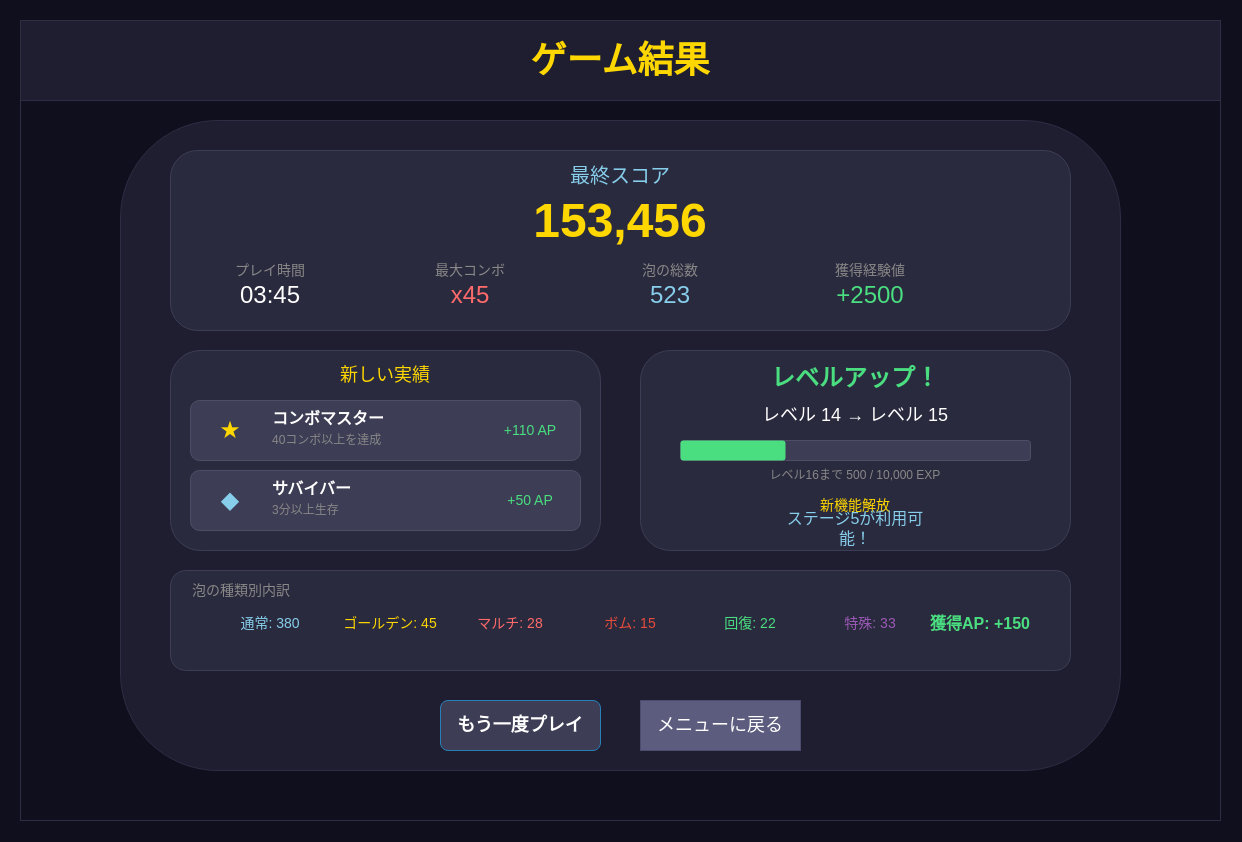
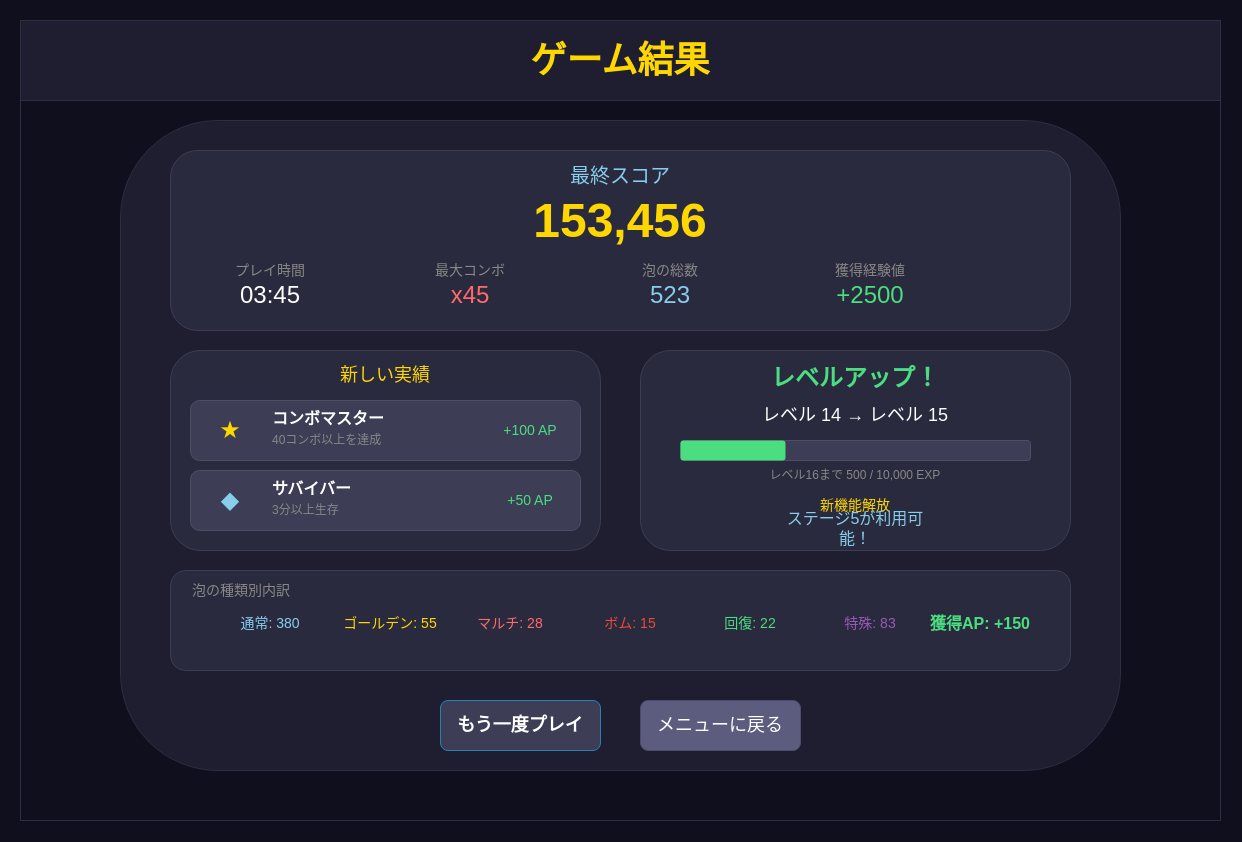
node "+110 AP": label "+110 AP" -> "+100 AP"
node "ゴールデン: 45": label "ゴールデン: 45" -> "ゴールデン: 55"
node "特殊: 33": label "特殊: 33" -> "特殊: 83"
node "メニューに戻る": shape rectangle -> rounded rectangle
